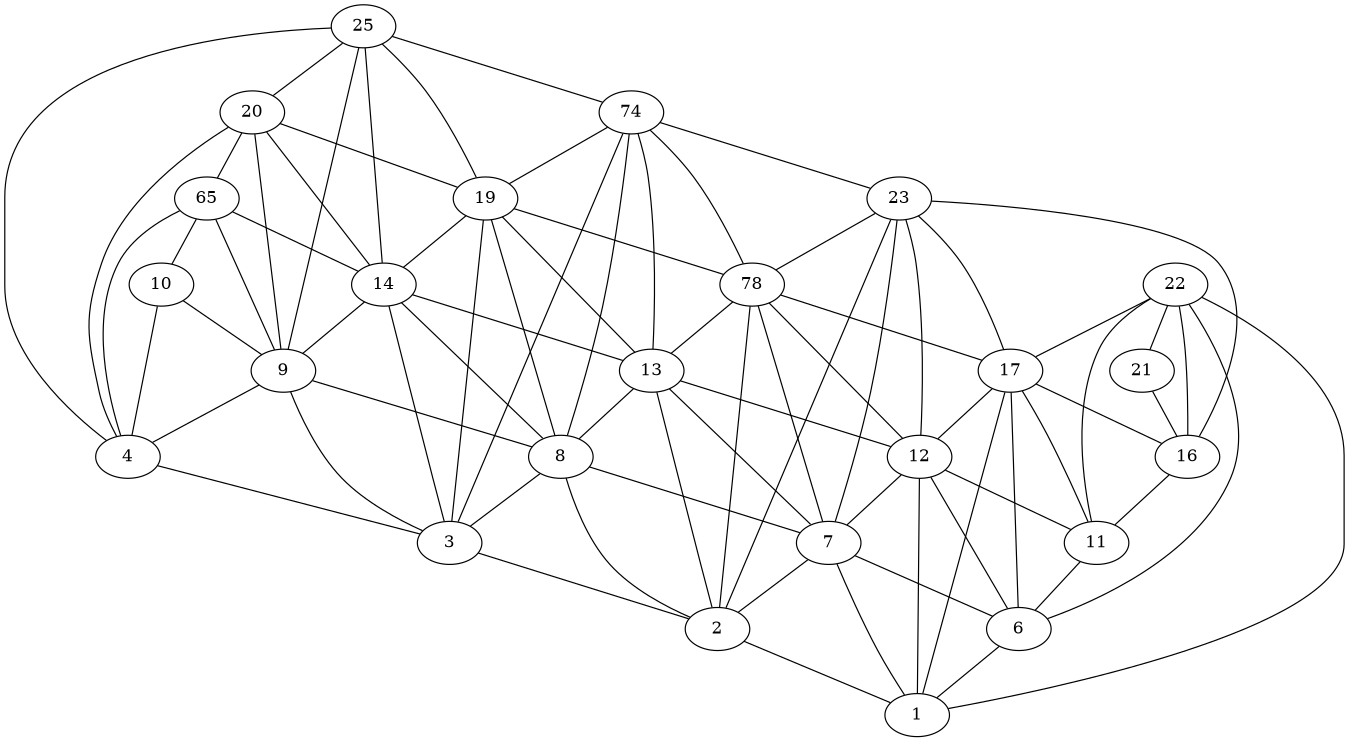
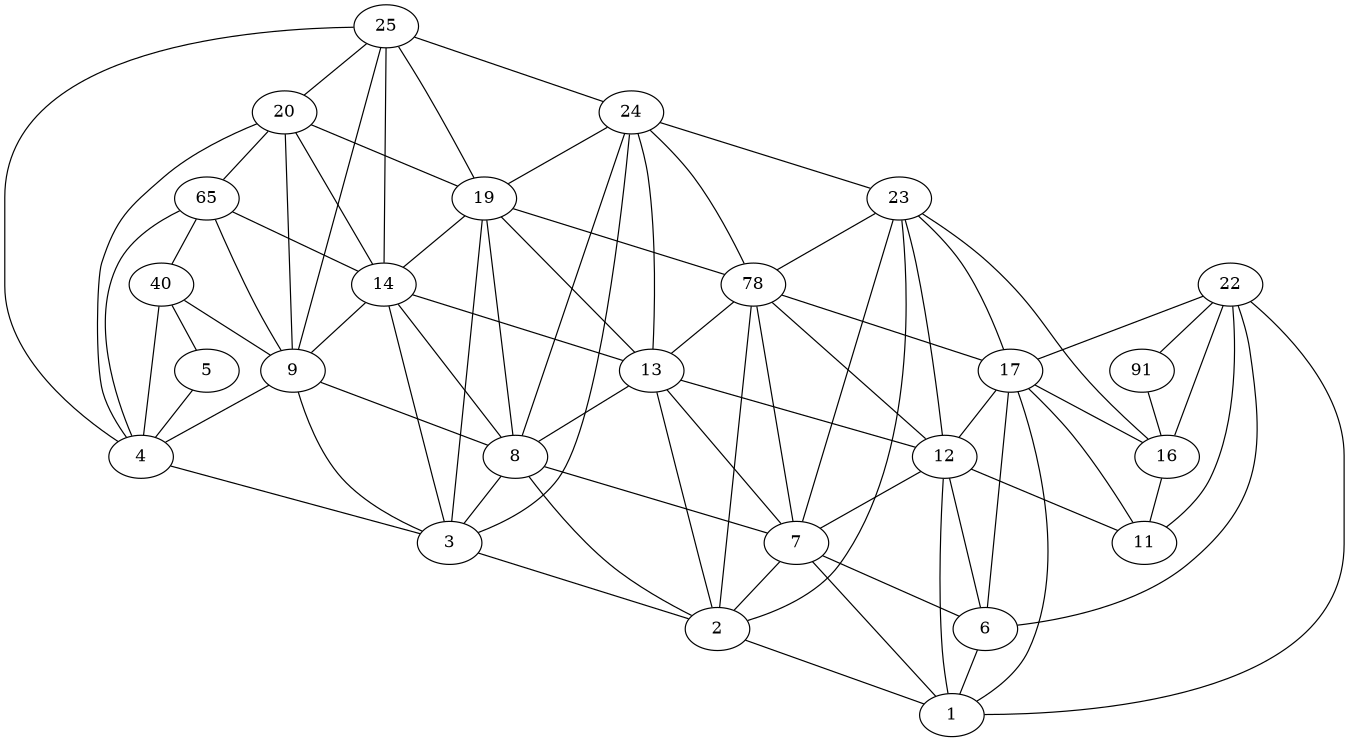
node "74": label "74" -> "24"
node "10": label "10" -> "40"
node "5": added
node "21": label "21" -> "91"
edge "11" -- "6": removed
